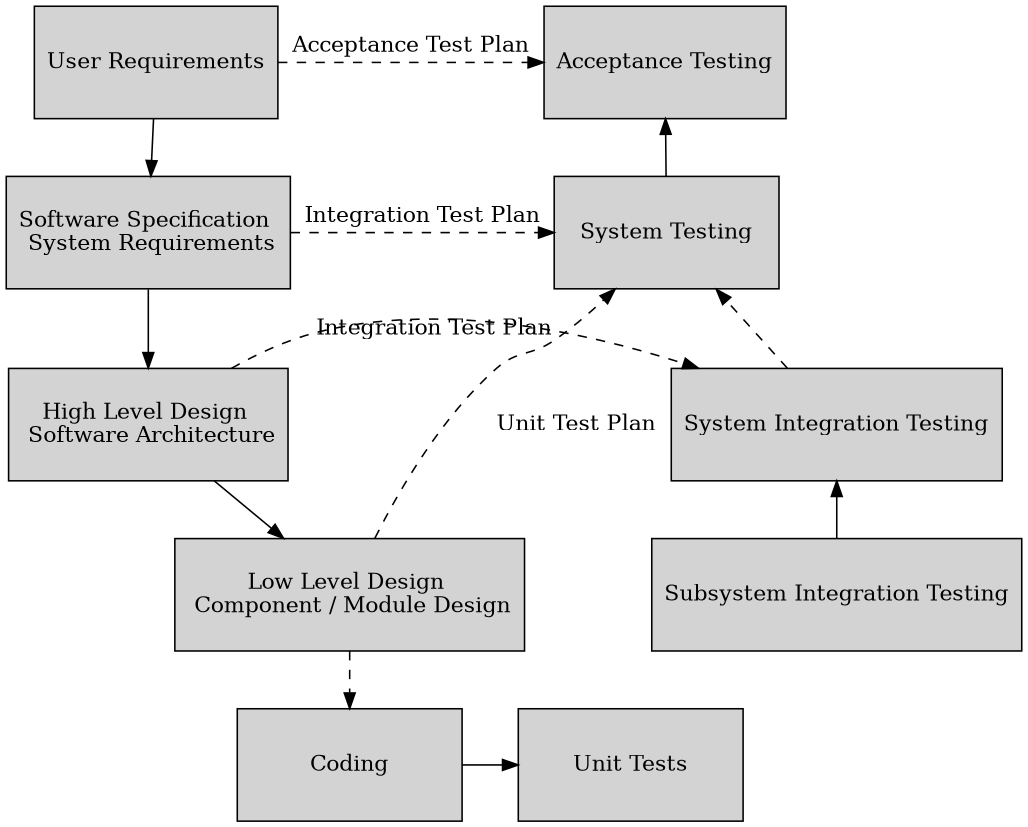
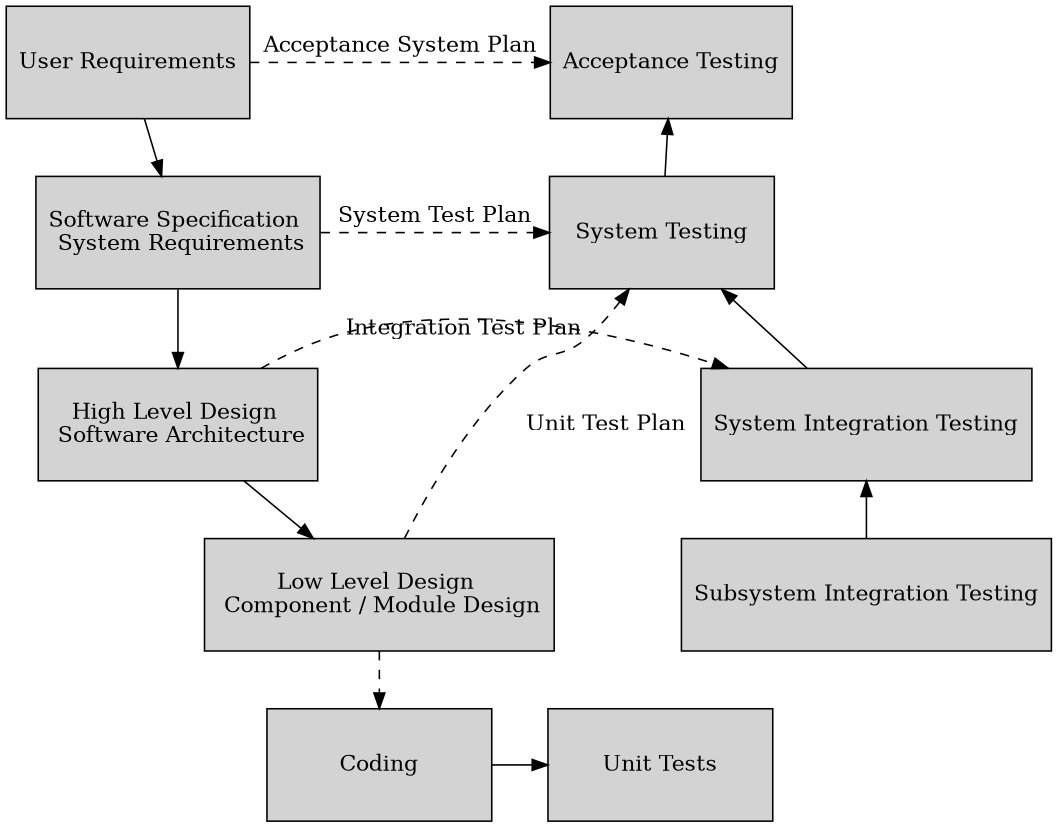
edge "User Requirements" -- "Acceptance Testing": label "Acceptance Test Plan" -> "Acceptance System Plan"
edge "Software Specification System Requirements" -- "System Testing": label "Integration Test Plan" -> "System Test Plan"
edge "System Testing" -- "System Integration Testing": style dashed -> solid
